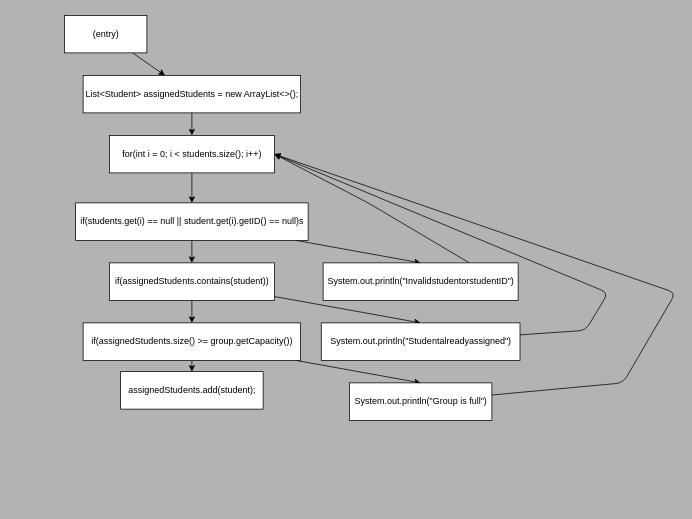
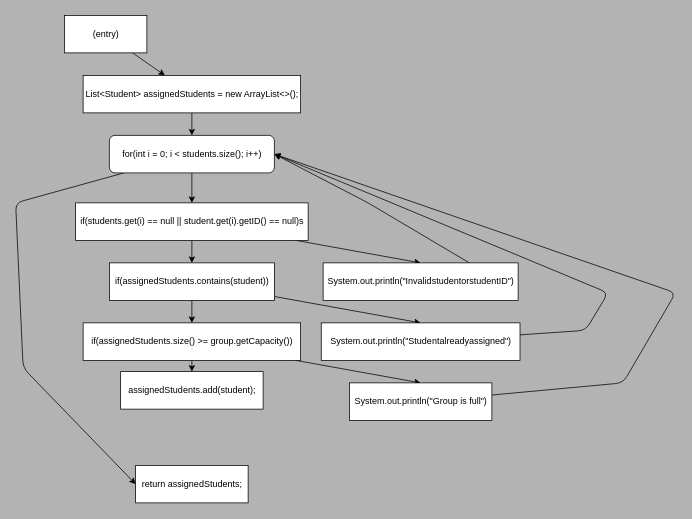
node "for(int i = 0; i < students.size(); i++)": shape rectangle -> rounded rectangle
edge "for(int i = 0; i < students.size(); i++)" -> "return assignedStudents;": added
node "return assignedStudents;": added
